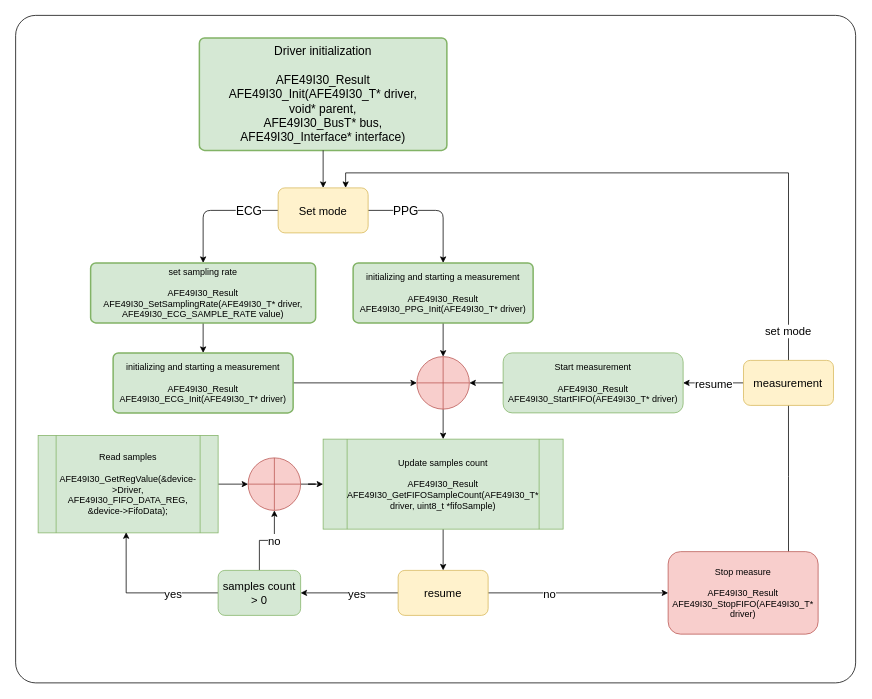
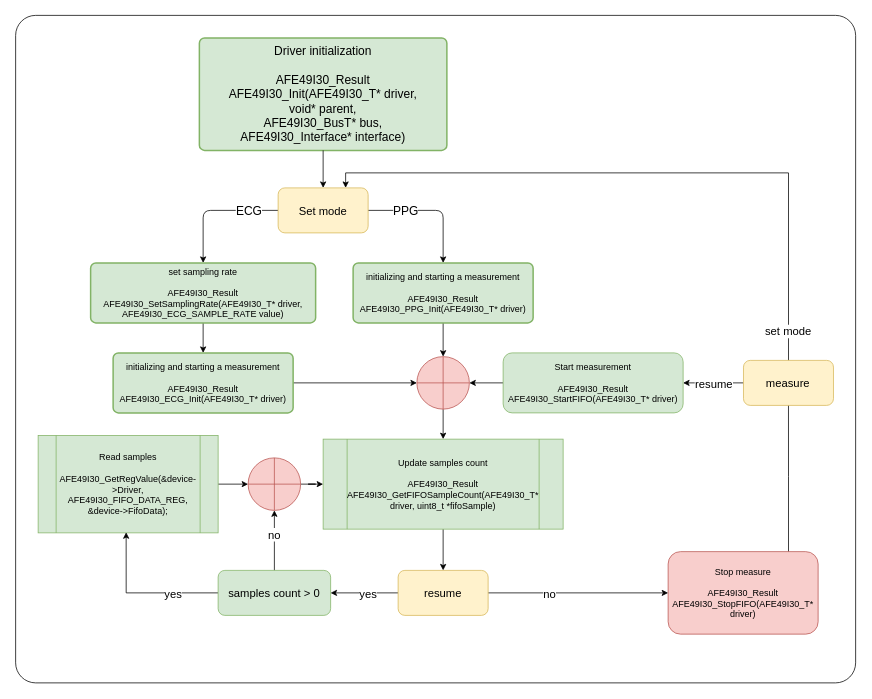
node "measurement": label "measurement" -> "measure"
node "samples count > 0": size 83x45 -> 113x45
